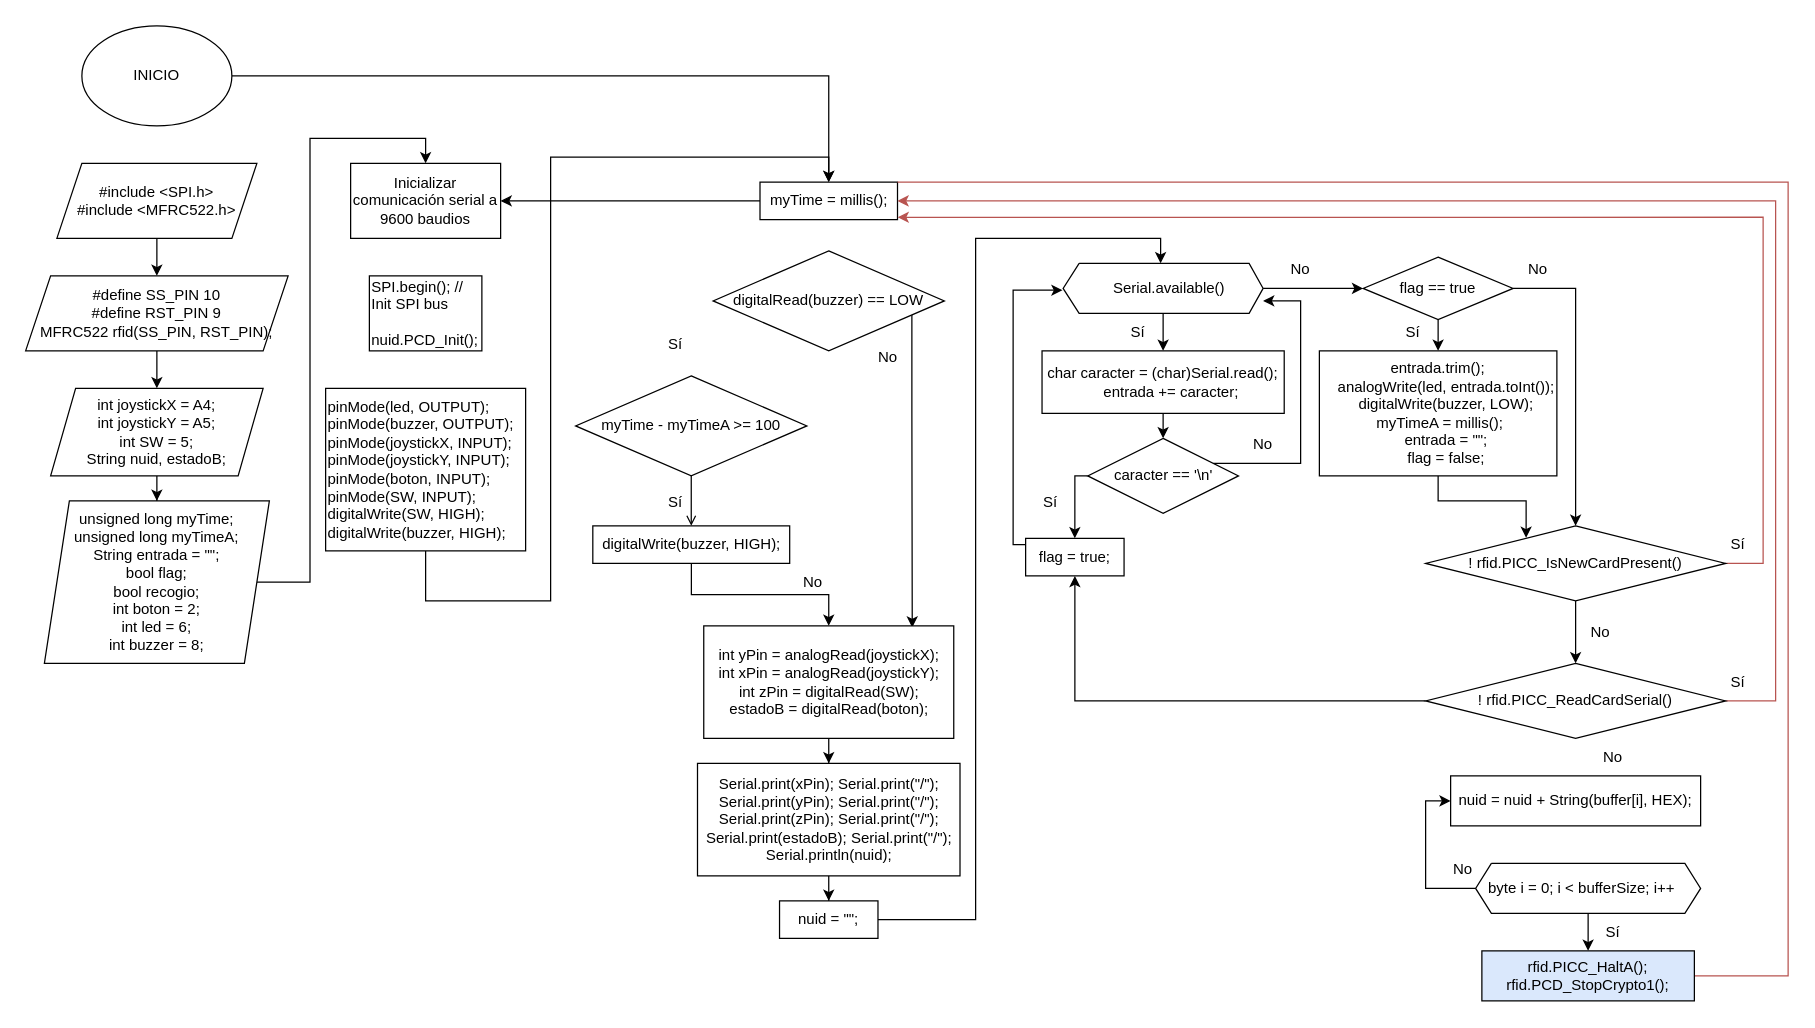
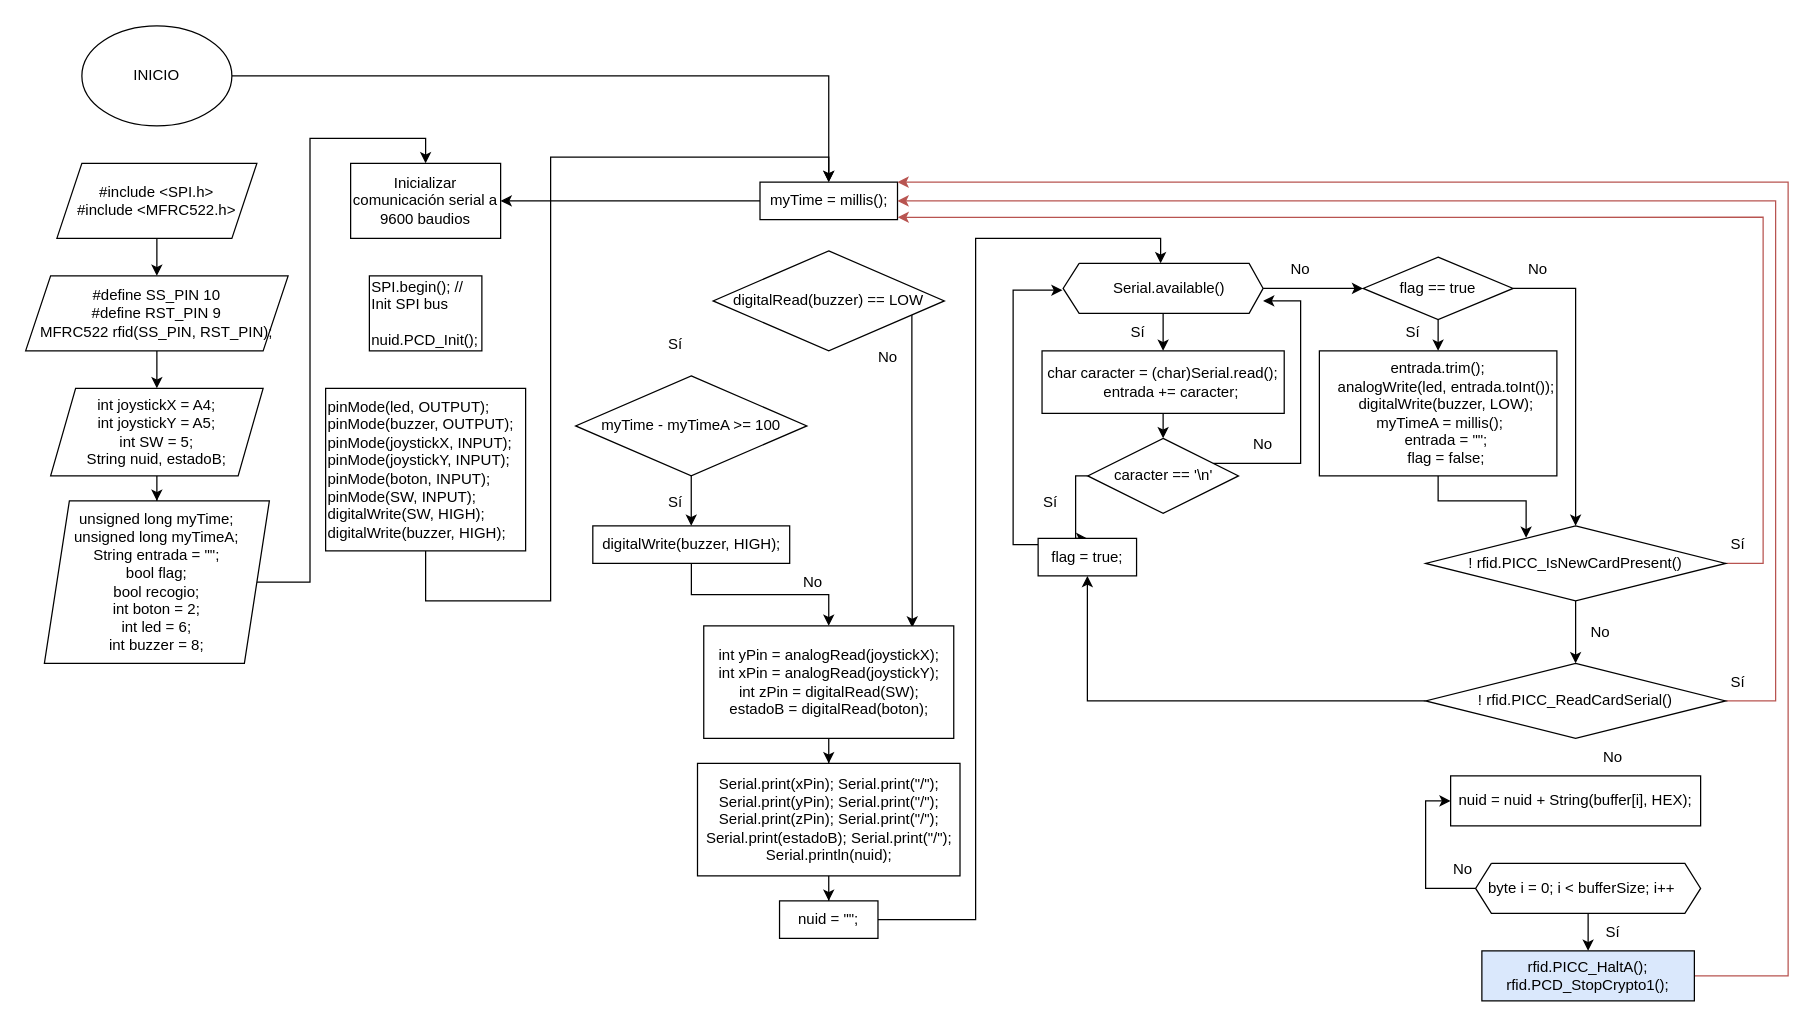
edge "myTime = millis();" -- "rfid.PICC_HaltA(); rfid.PCD_StopCrypto1();": arrowhead none -> classic
edge "myTime - myTimeA >= 100" -> "digitalWrite(buzzer, HIGH);": arrowhead open -> classic
node "flag = true;": moved (1075, 557) -> (1087, 557)
